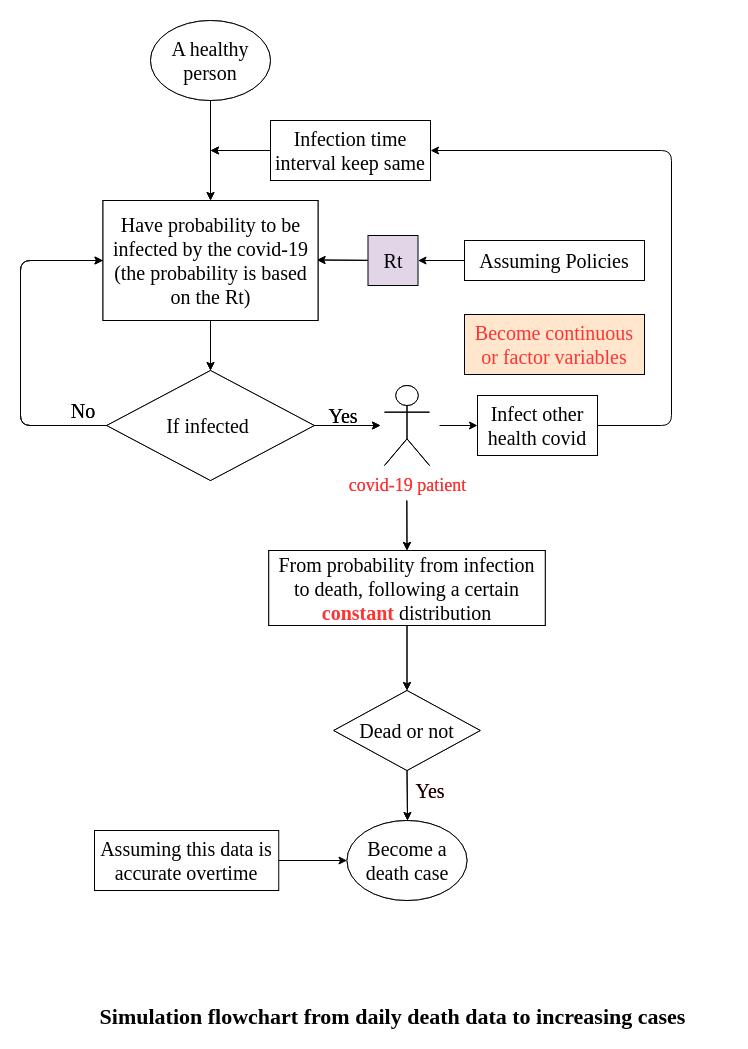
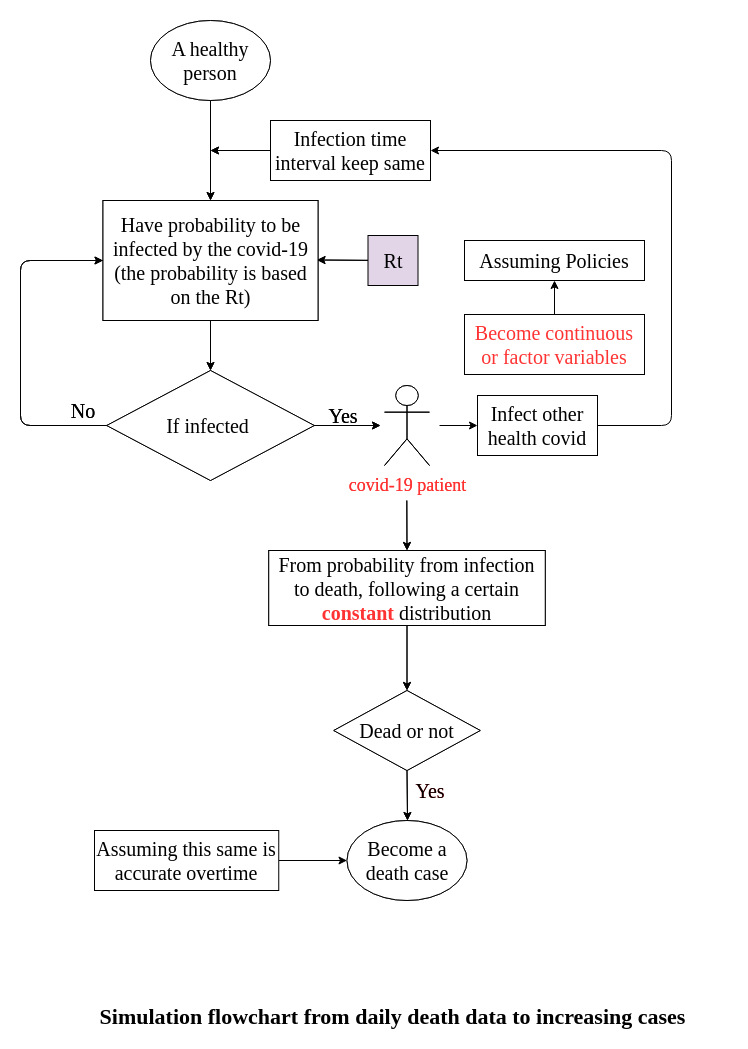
edge "Assuming Policies" -> "Rt": removed
edge "Become continuous or factor variables" -> "Assuming Policies": added
node "Become continuous or factor variables": fillcolor #ffe6cc -> #ffffff
node "Assuming this data is accurate overtime": label "Assuming this data is accurate overtime" -> "Assuming this same is accurate overtime"
